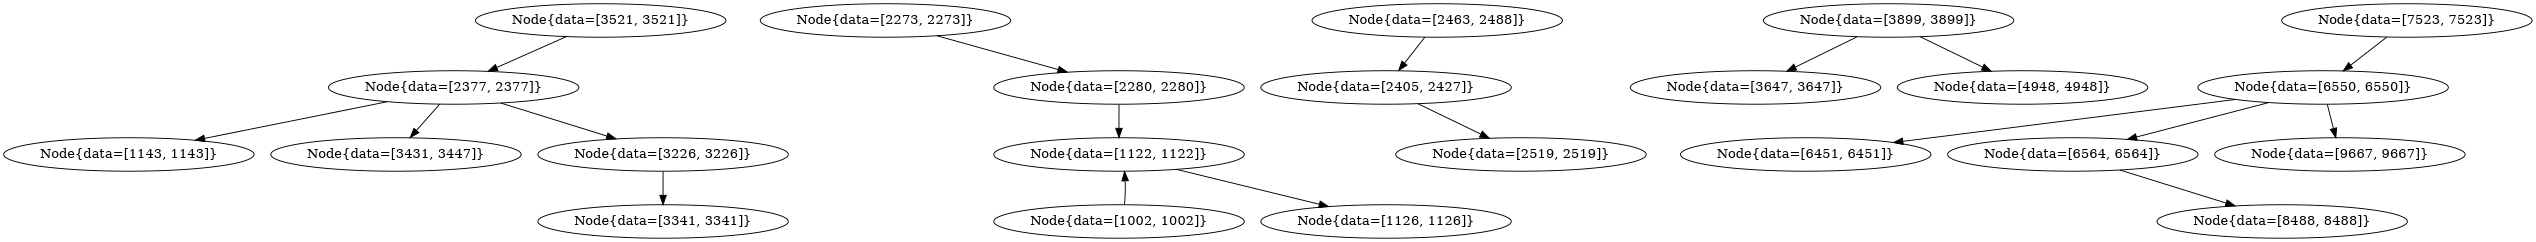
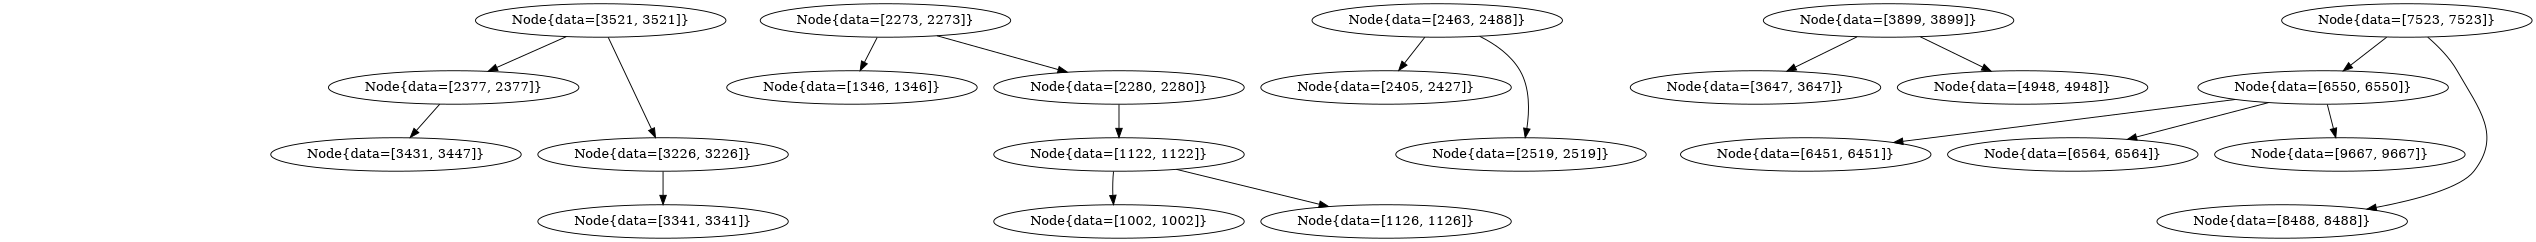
node "Node{data=[1346, 1346]}": added
edge "Node{data=[2405, 2427]}" -> "Node{data=[2519, 2519]}": now "Node{data=[2463, 2488]}" -> "Node{data=[2519, 2519]}"
edge "Node{data=[2377, 2377]}" -> "Node{data=[3226, 3226]}": now "Node{data=[3521, 3521]}" -> "Node{data=[3226, 3226]}"
node "Node{data=[1143, 1143]}": removed
edge "Node{data=[6564, 6564]}" -> "Node{data=[8488, 8488]}": now "Node{data=[7523, 7523]}" -> "Node{data=[8488, 8488]}"
edge "Node{data=[1002, 1002]}" -> "Node{data=[1122, 1122]}": reversed
